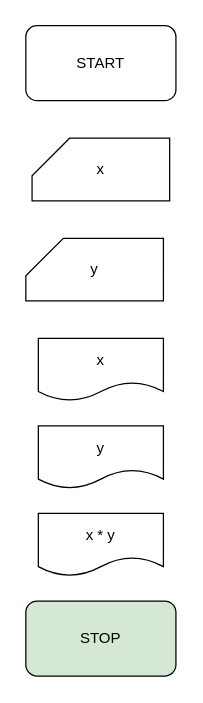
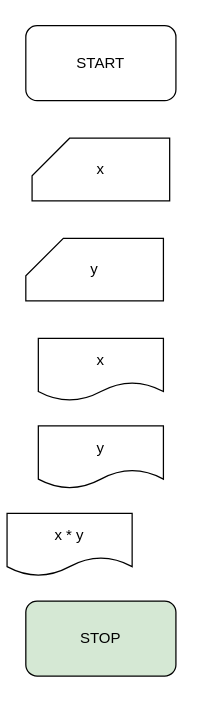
node "x * y": moved (101, 544) -> (69, 544)
